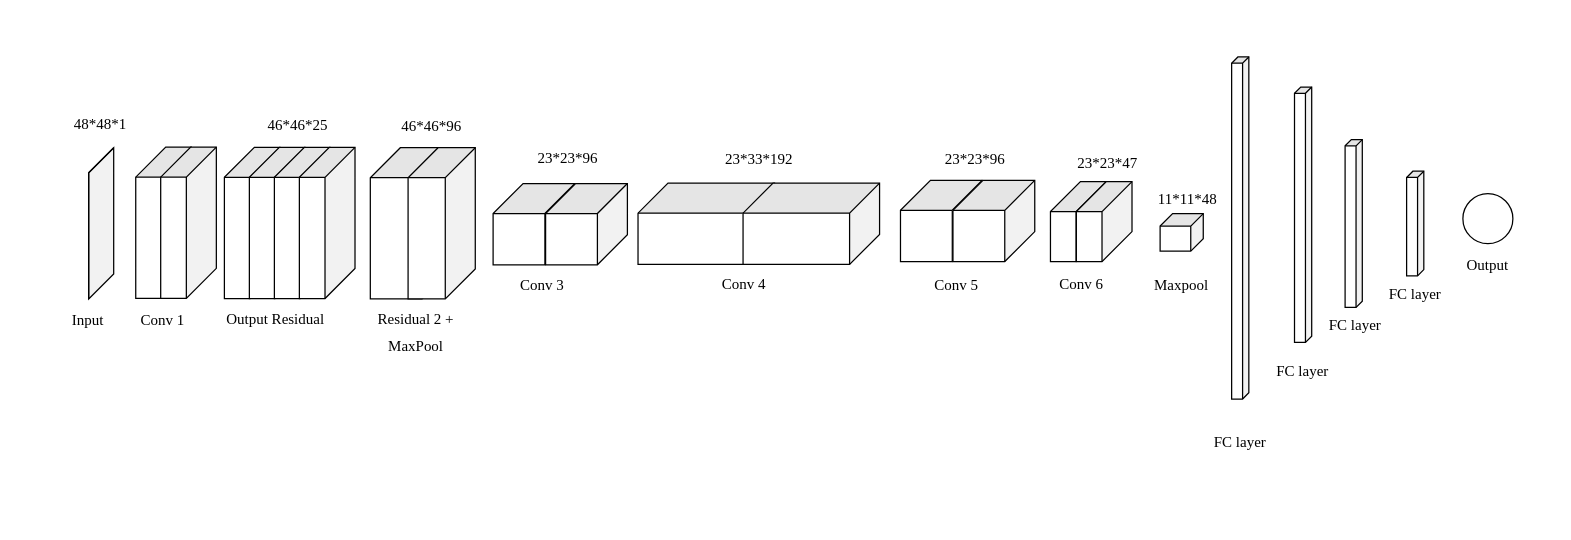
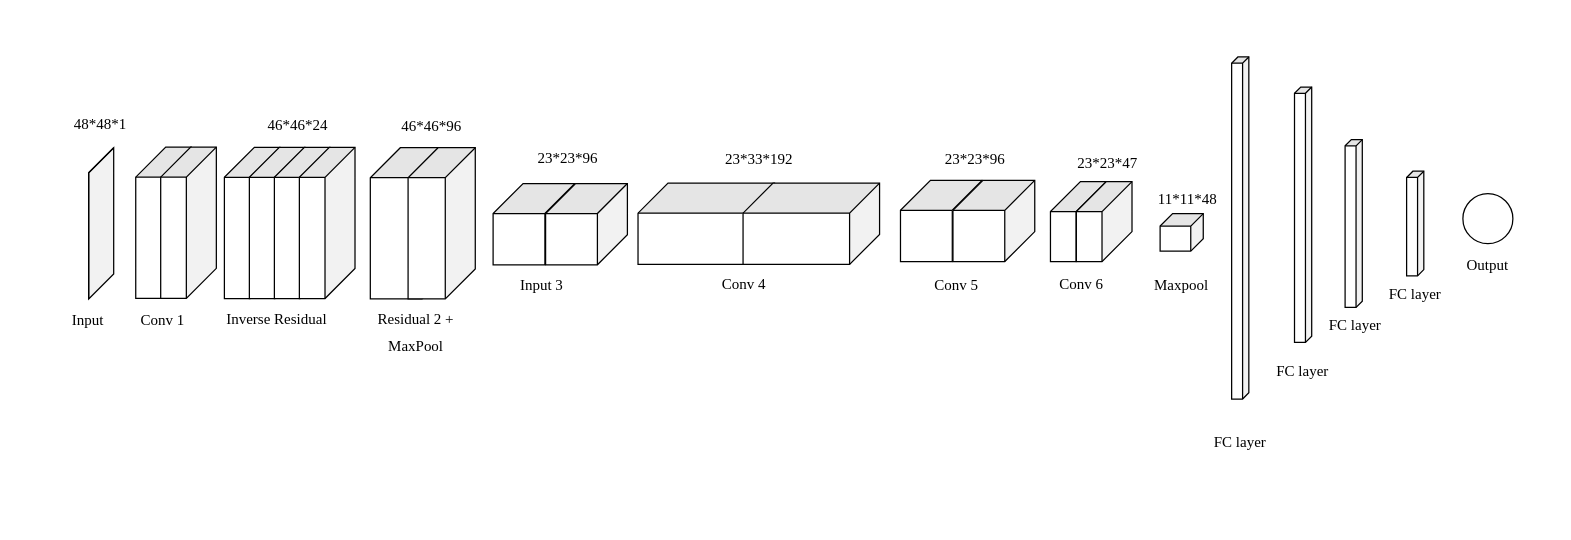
node "46*46*25": label "46*46*25" -> "46*46*24"
node "Conv 3": label "Conv 3" -> "Input 3"
node "Output Residual": label "Output Residual" -> "Inverse Residual"
